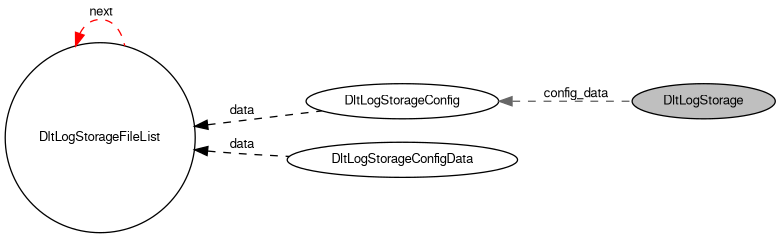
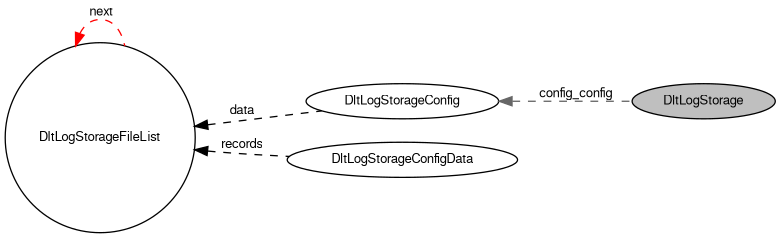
edge "DltLogStorage" -> "DltLogStorageConfig": label " config_data" -> " config_config"
edge "DltLogStorageConfigData" -> "DltLogStorageFileList": label " data" -> " records"
